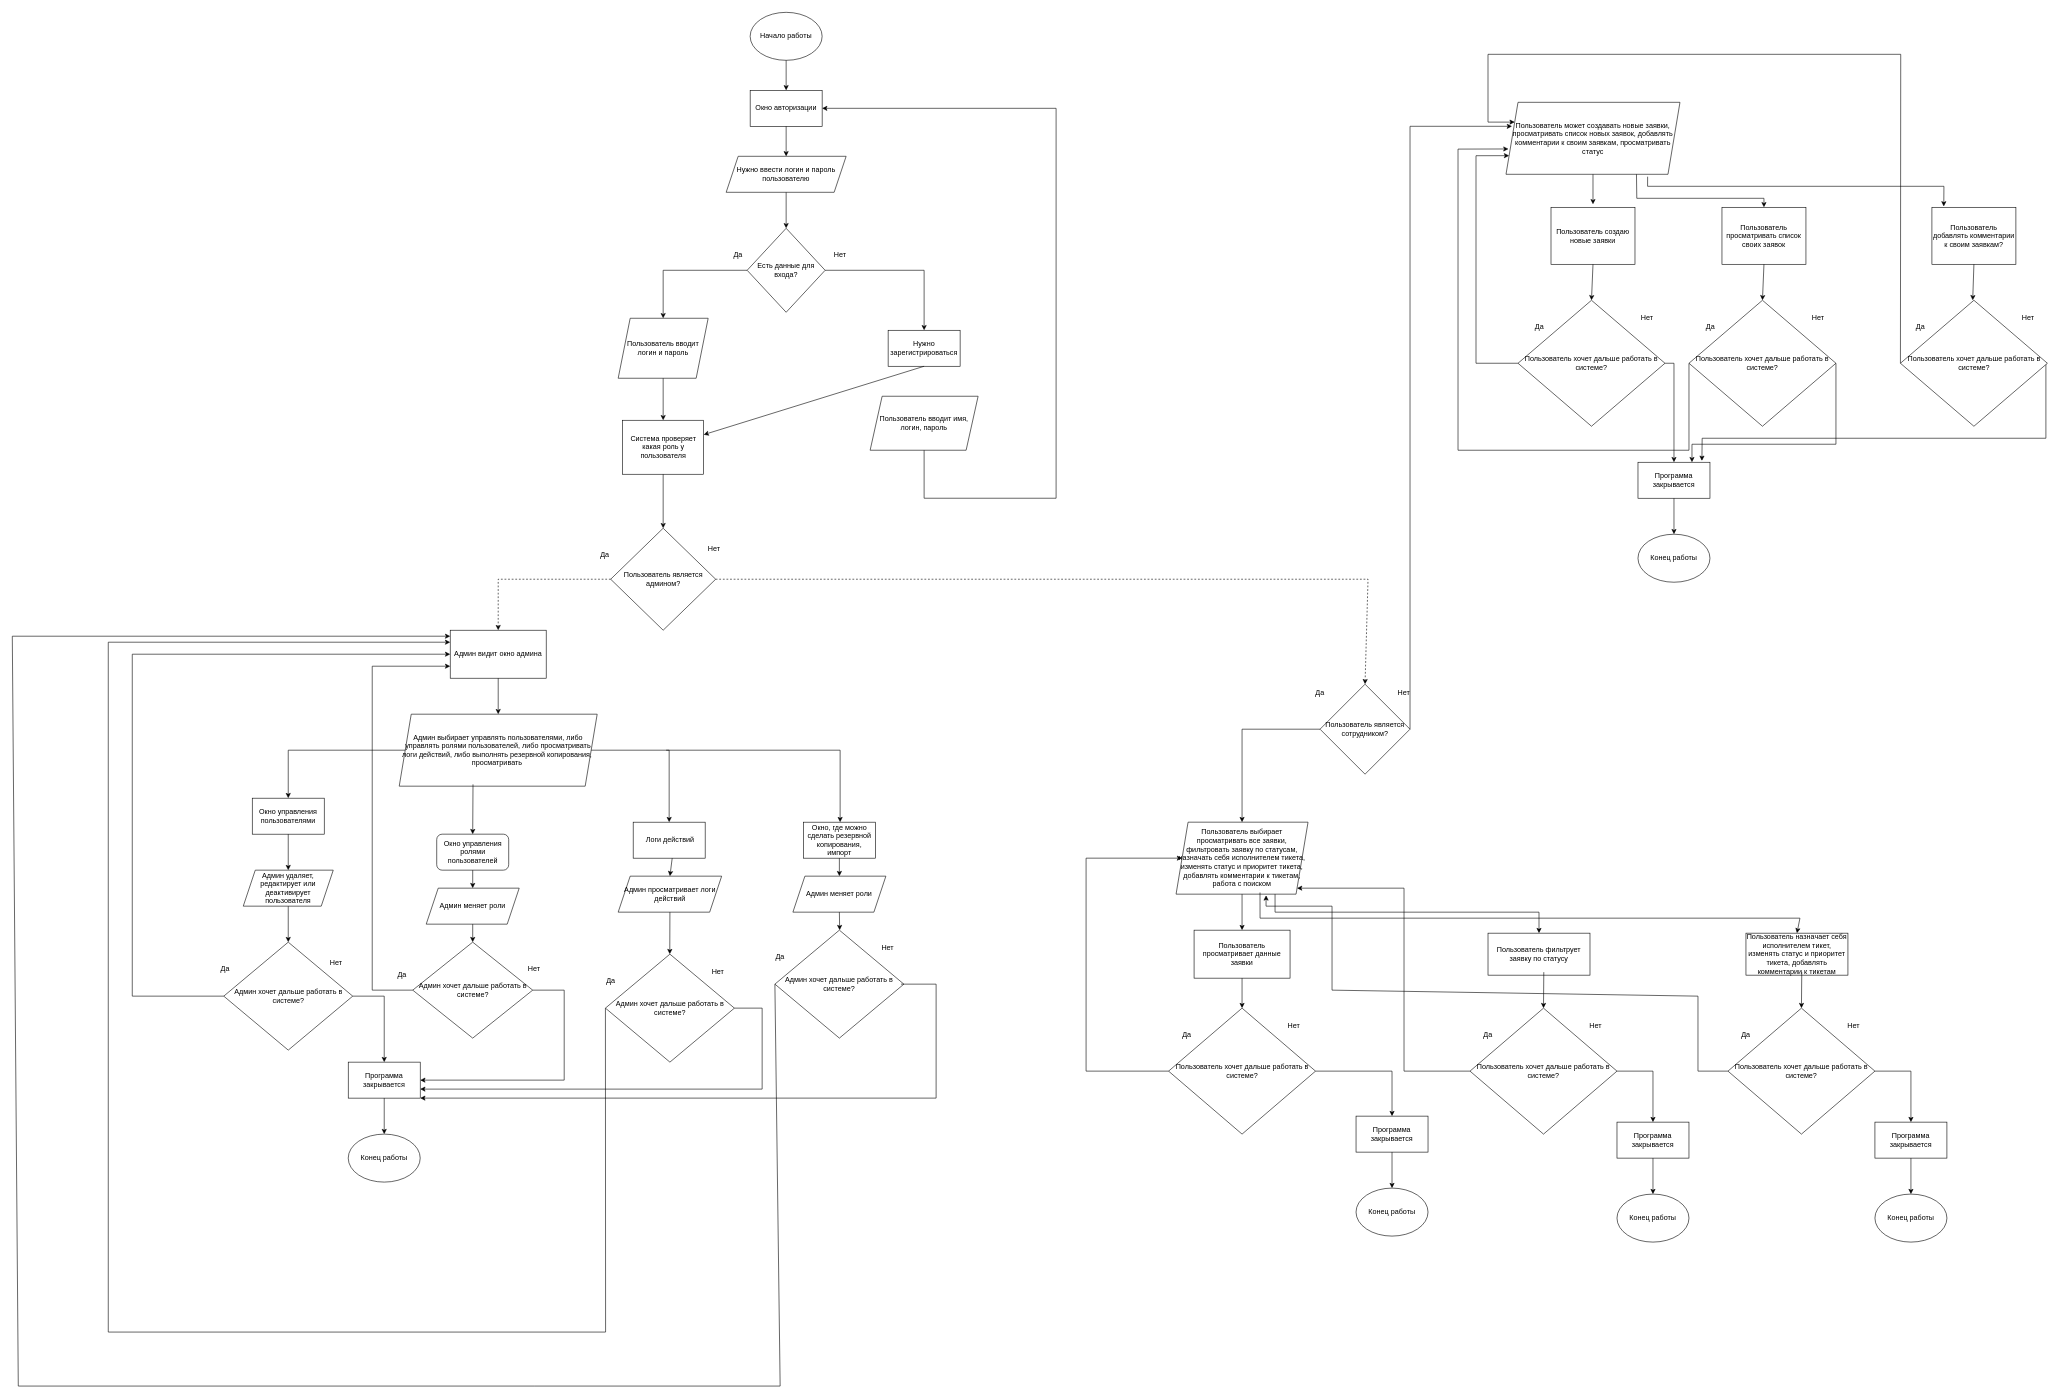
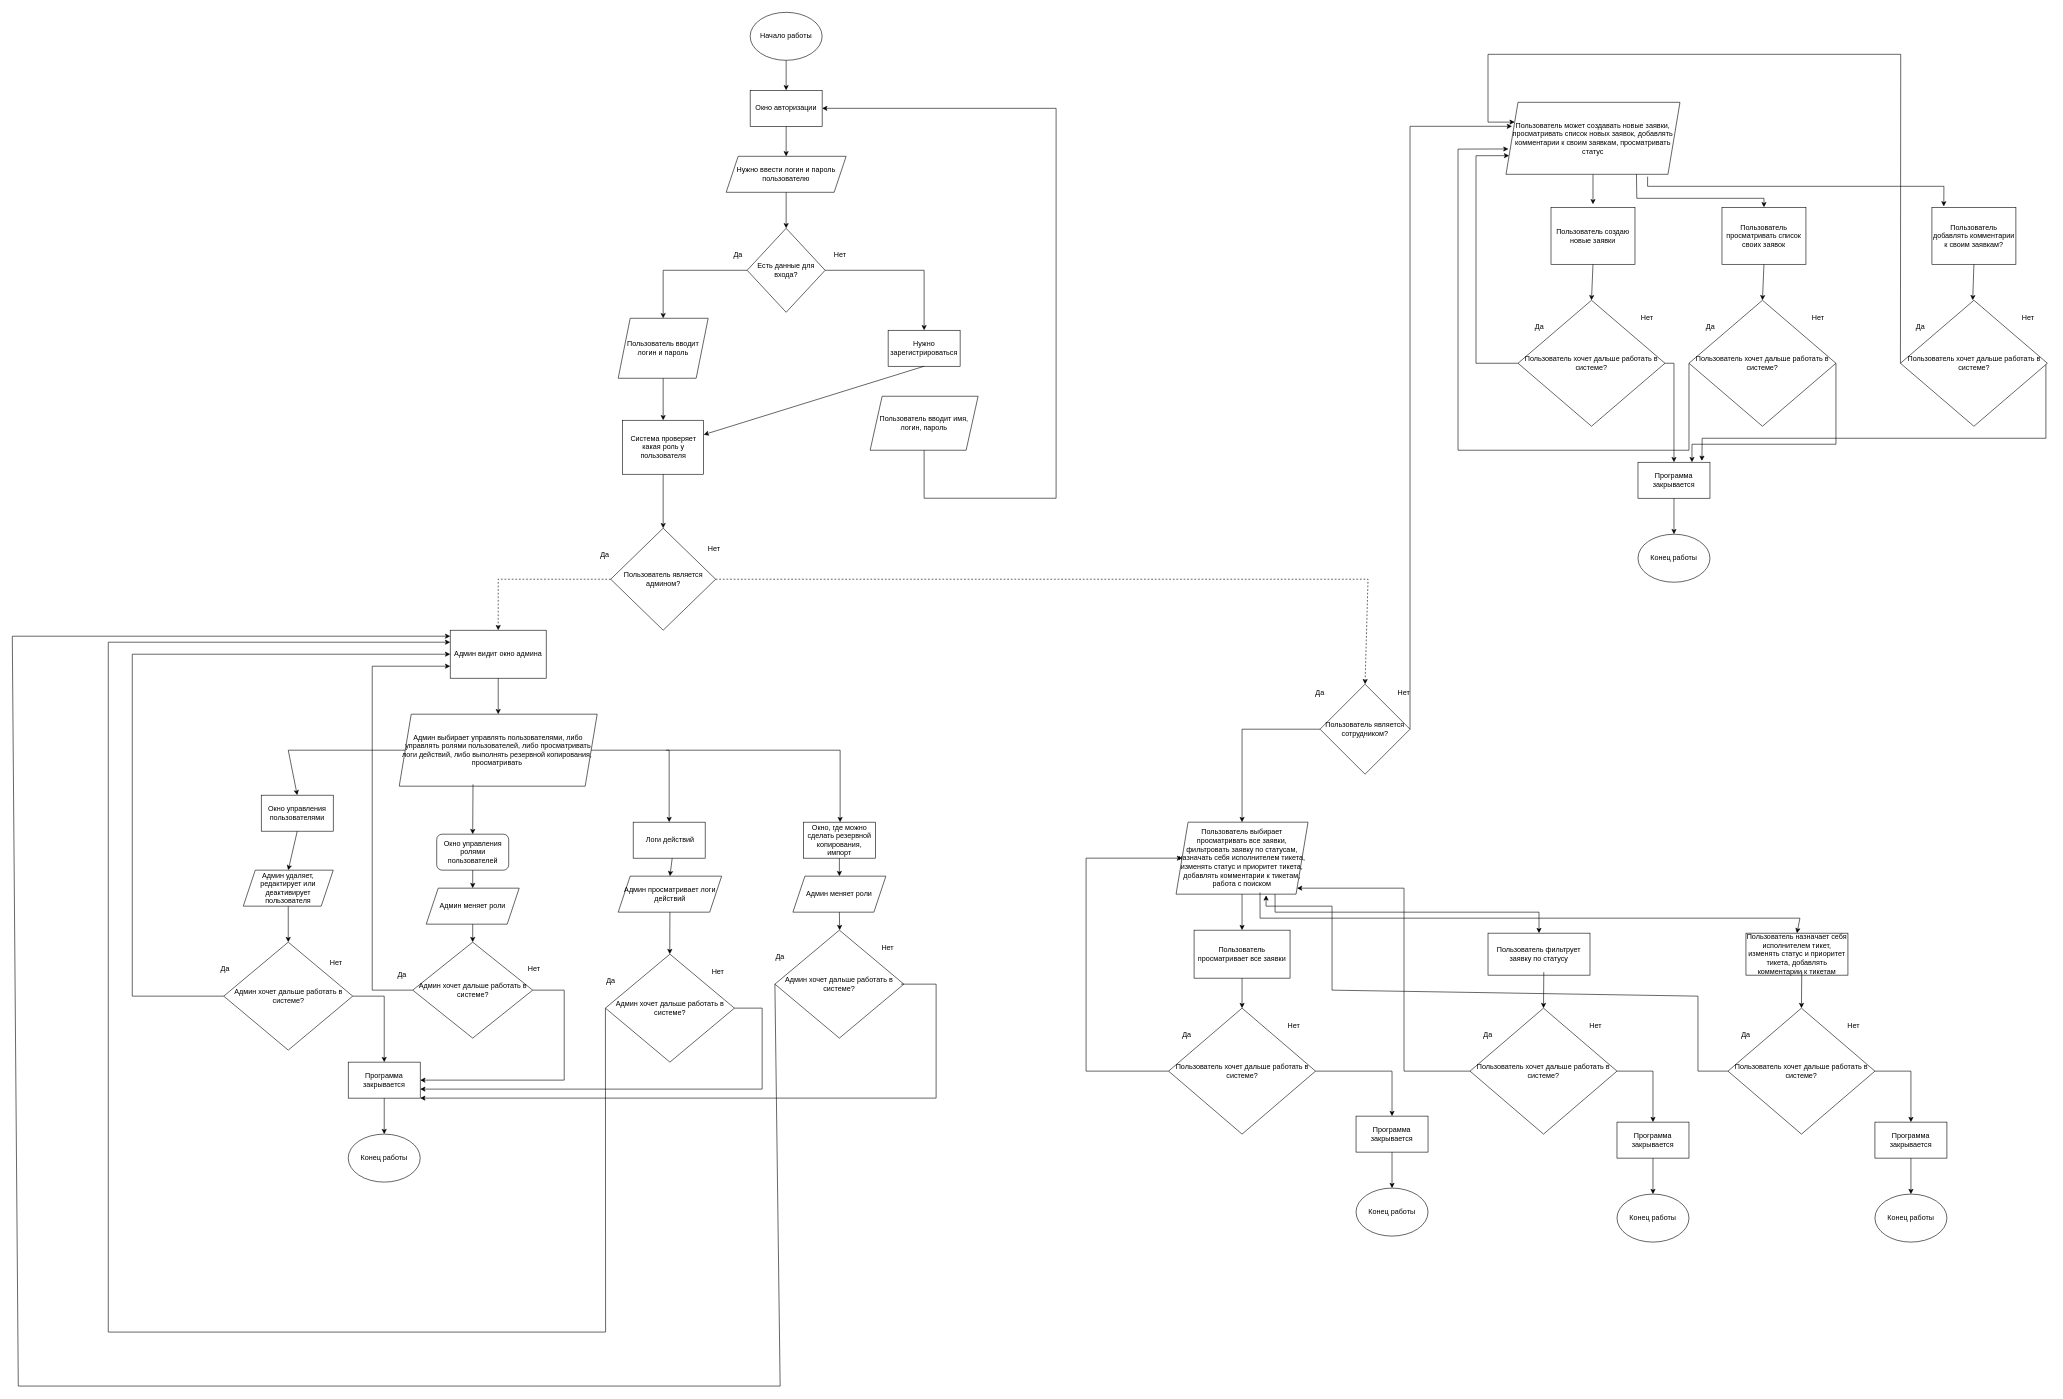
node "Окно управления пользователями": moved (288, 816) -> (297, 813)
node "Пользователь просматривает данные заявки": label "Пользователь просматривает данные заявки" -> "Пользователь просматривает все заявки"
